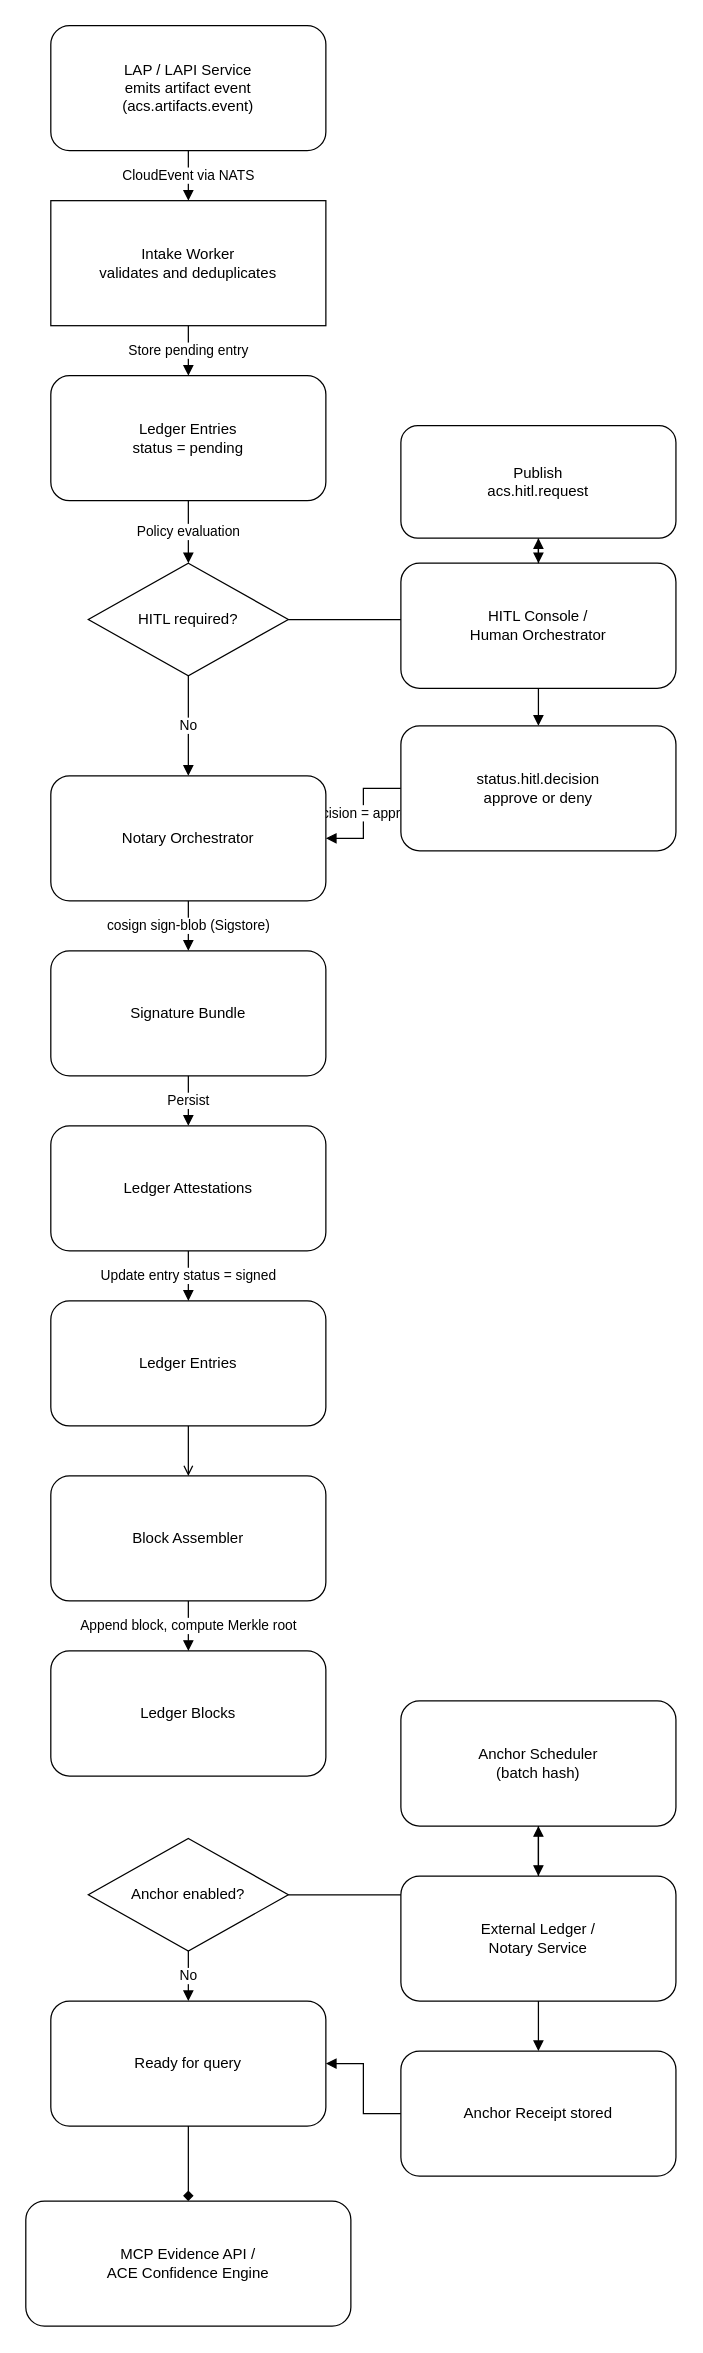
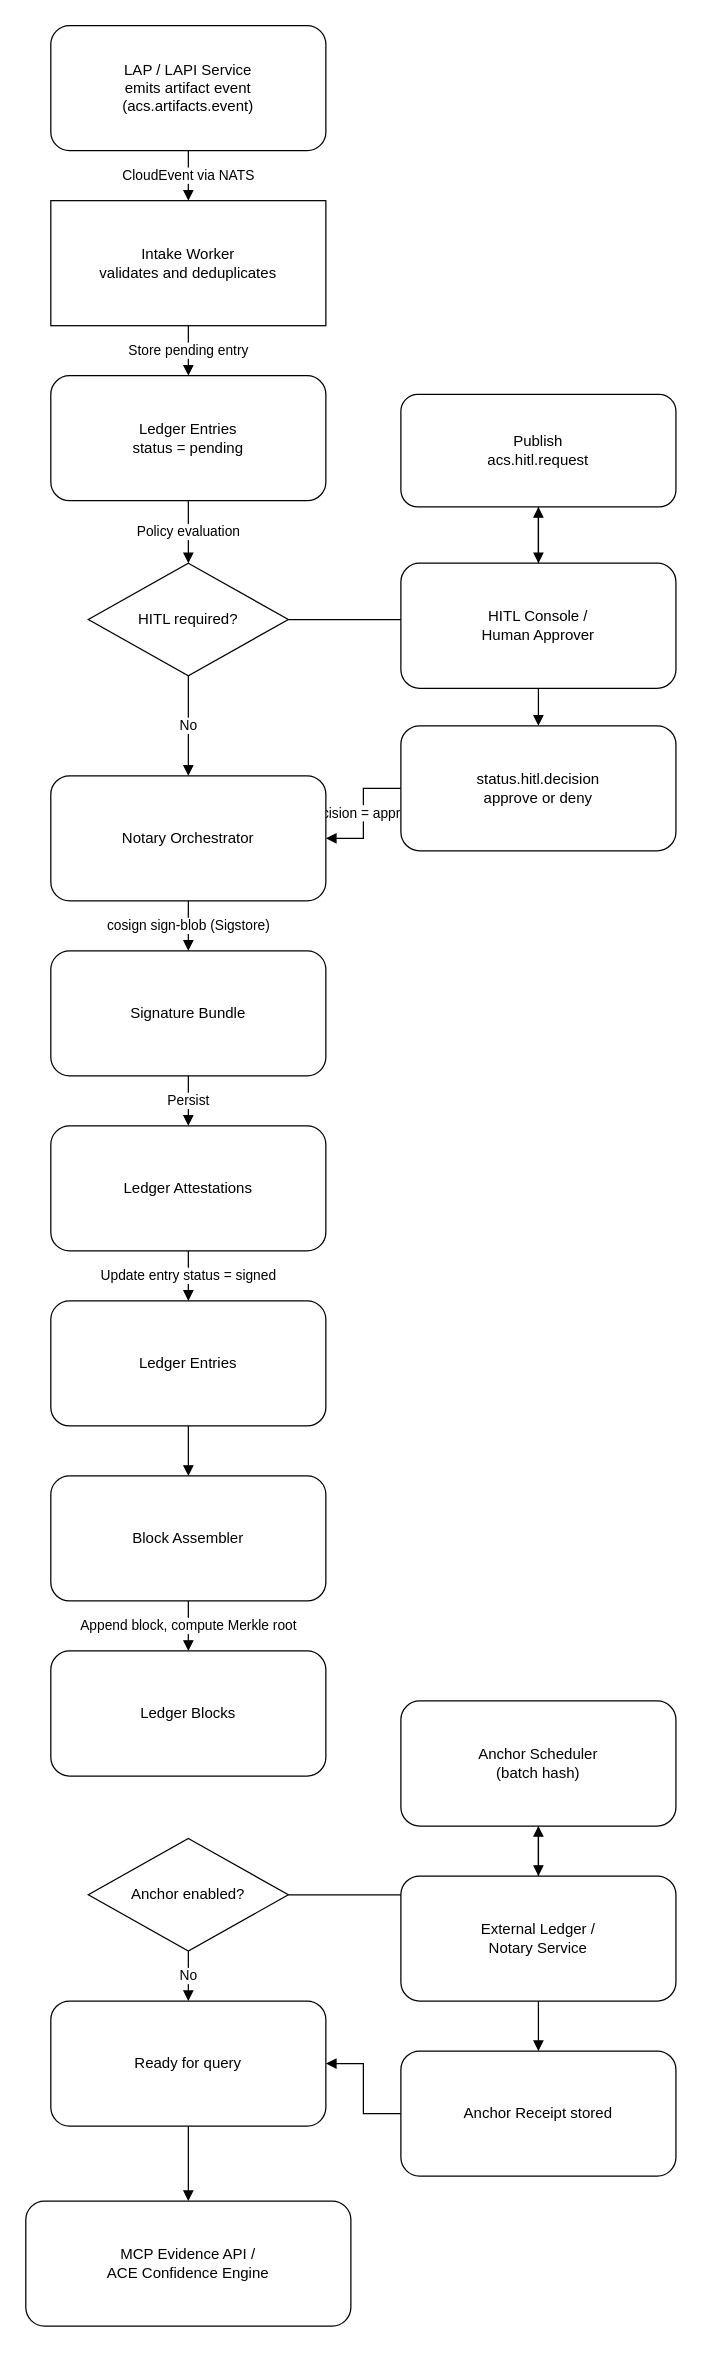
node "Publish acs.hitl.request": moved (538, 482) -> (538, 451)
node "HITL Console / Human Orchestrator": label "HITL Console / Human Orchestrator" -> "HITL Console / Human Approver"
edge "Ledger Entries" -> "Block Assembler": arrowhead open -> block
edge "Ready for query" -> "MCP Evidence API / ACE Confidence Engine": arrowhead diamond -> block
